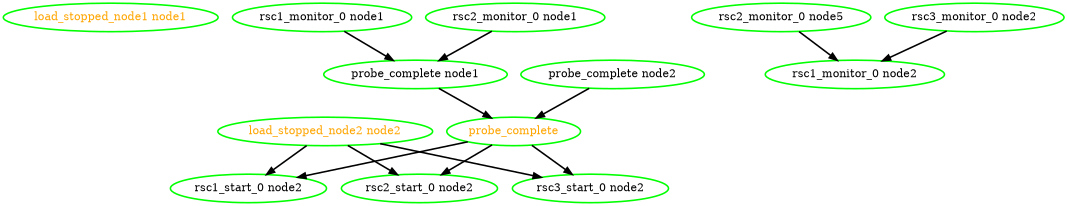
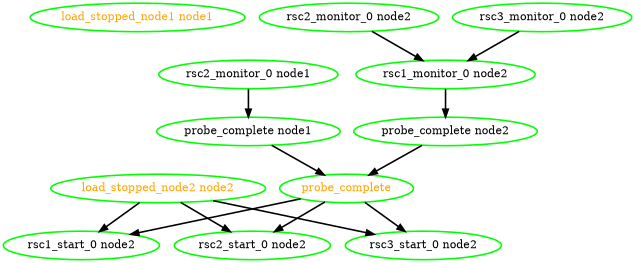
node "rsc1_monitor_0 node1": removed
node "rsc2_monitor_0 node5": label "rsc2_monitor_0 node5" -> "rsc2_monitor_0 node2"
edge "rsc1_monitor_0 node2" -> "probe_complete node2": added
